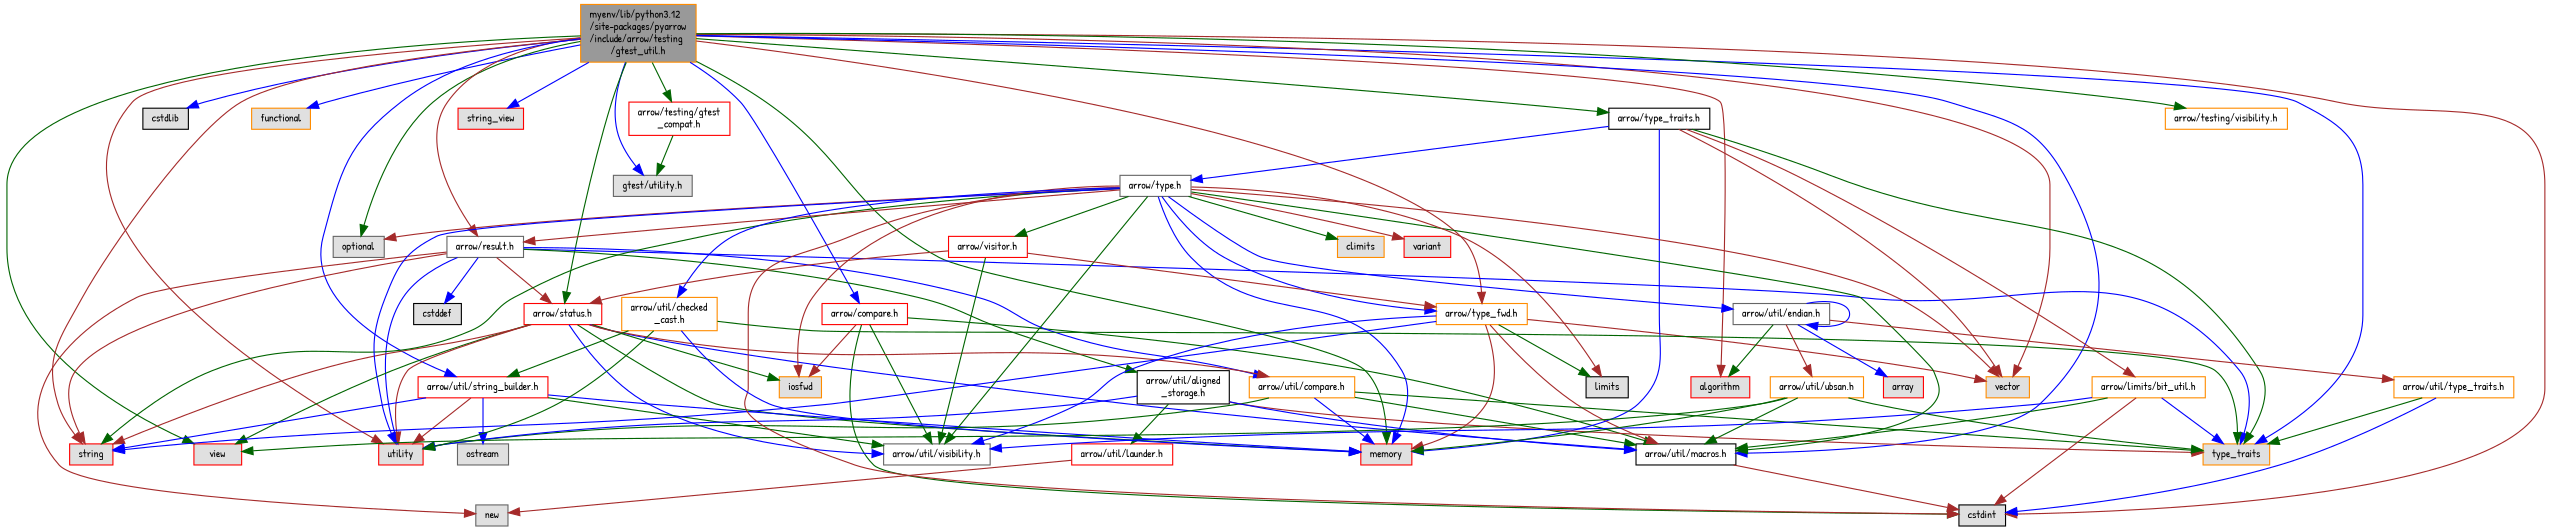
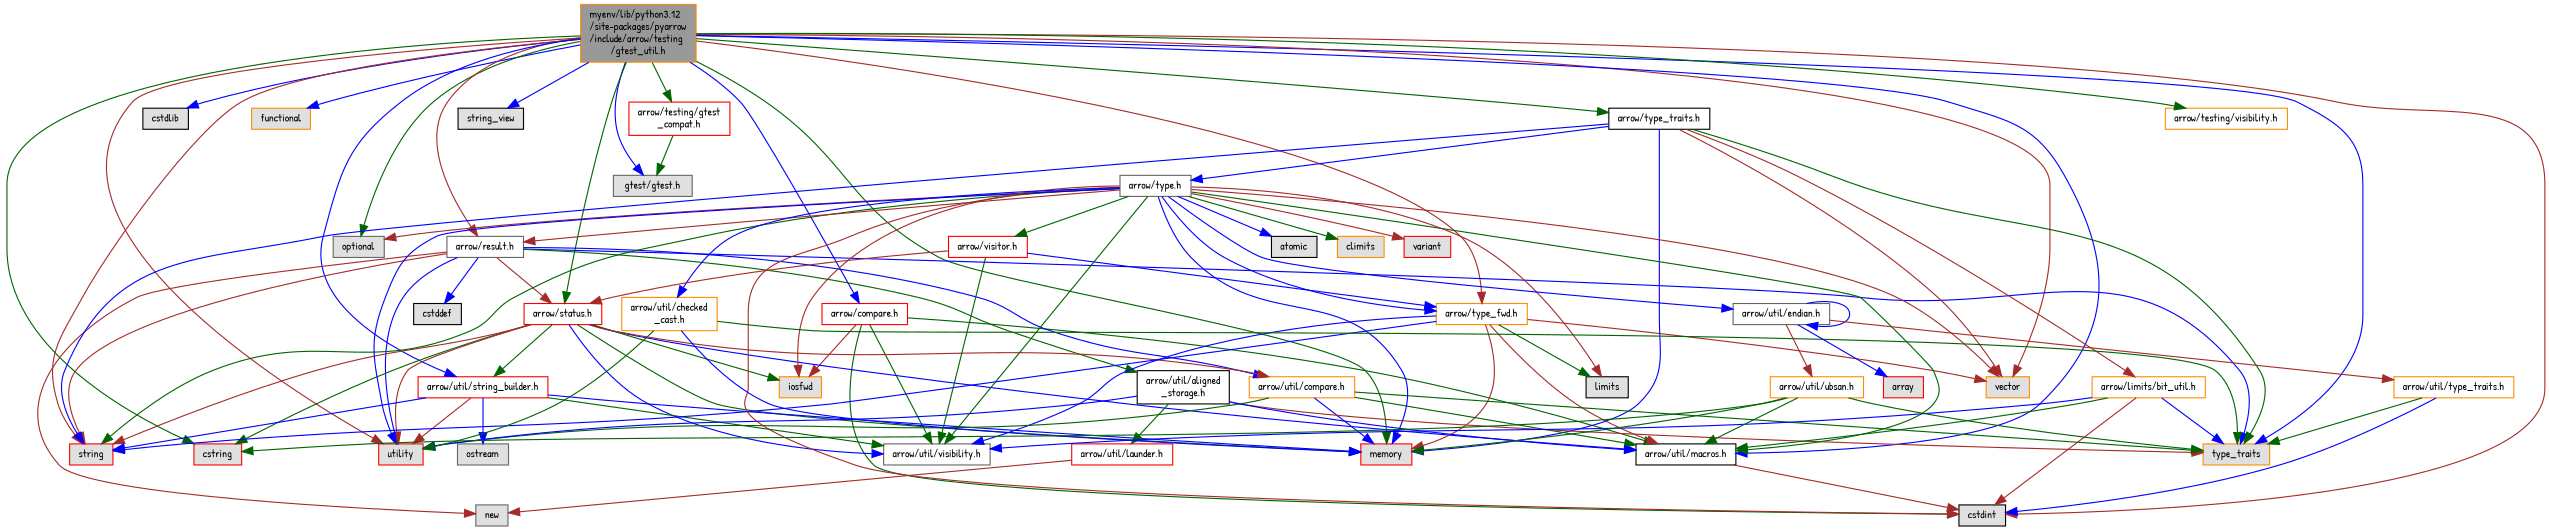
node "string_view": color red -> black
node "gtest/utility.h": label "gtest/utility.h" -> "gtest/gtest.h"
edge "arrow/type_traits.h" -> "string": added
node "atomic": added
edge "arrow/visitor.h" -> "arrow/type_fwd.h": color brown -> blue
edge "arrow/util/checked _cast.h" -> "arrow/util/string_builder.h": now "arrow/status.h" -> "arrow/util/string_builder.h"
node "algorithm": removed
node "view": label "view" -> "cstring"
